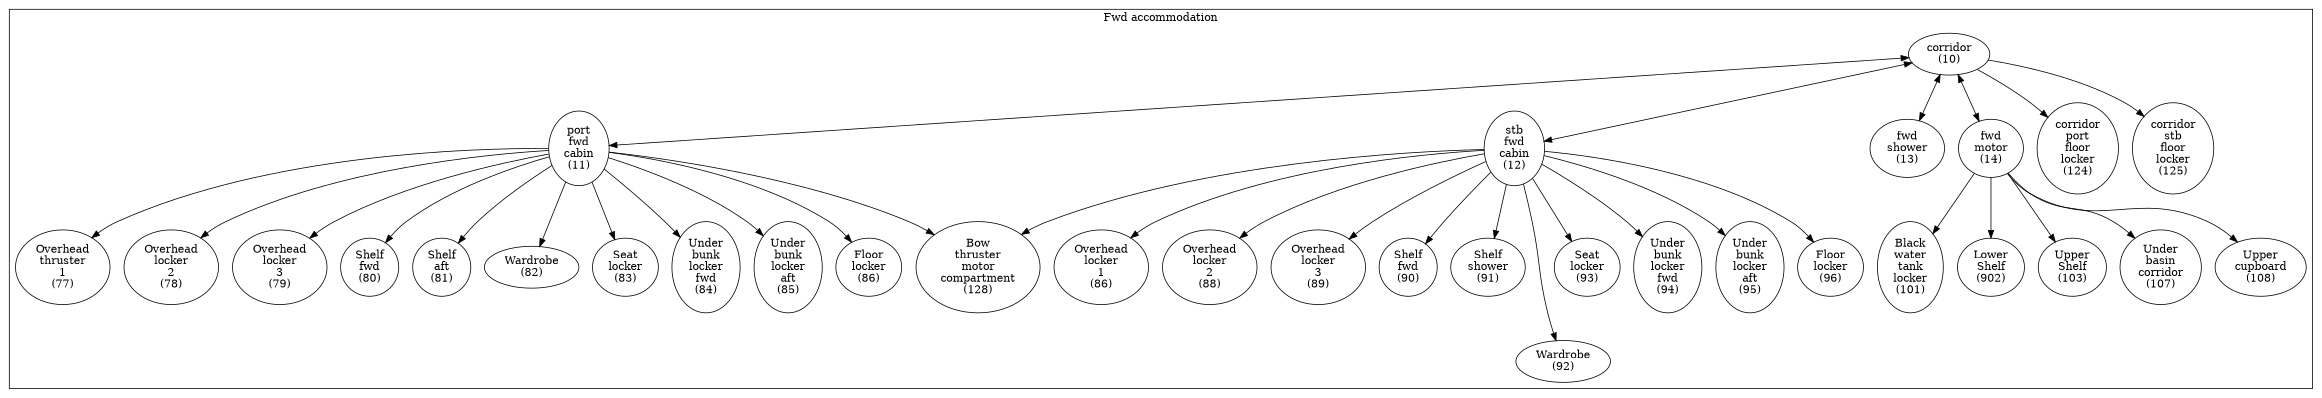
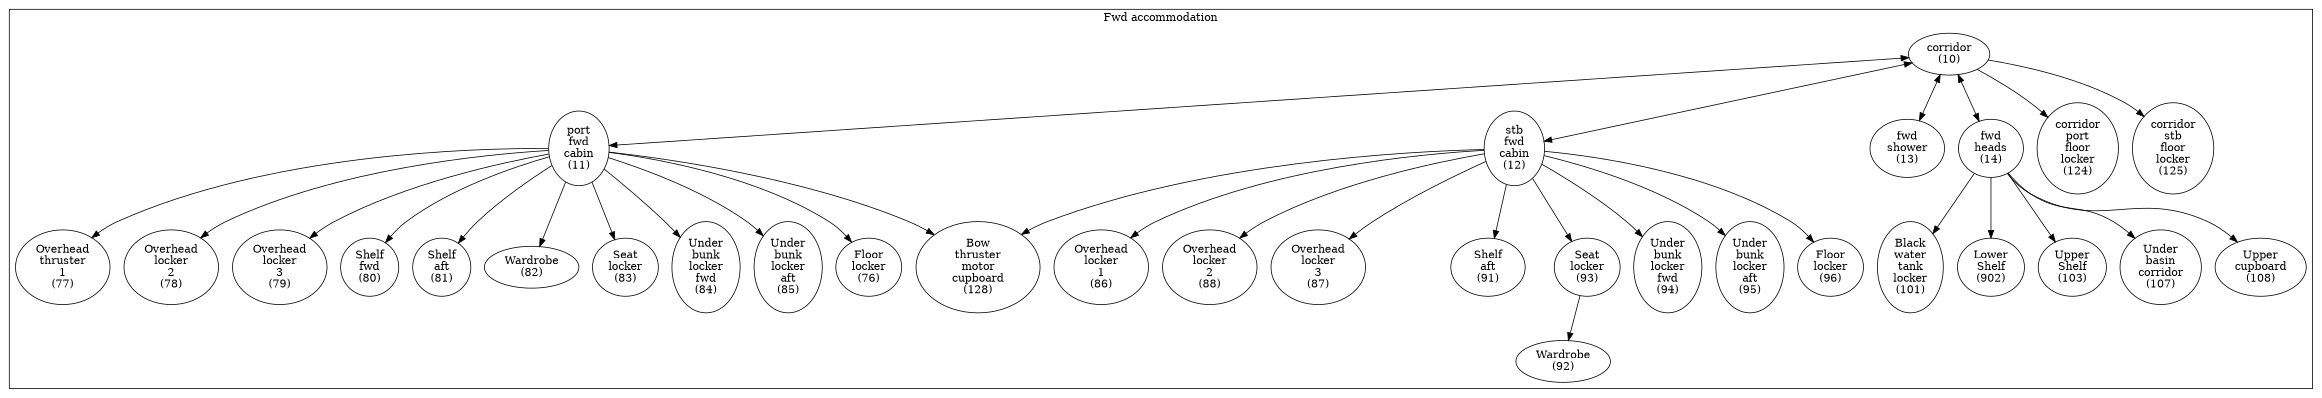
node "fwd motor (14)": label "fwd motor (14)" -> "fwd heads (14)"
edge "stb fwd cabin (12)" -> "Wardrobe (92)": now "Seat locker (93)" -> "Wardrobe (92)"
node "Floor locker (86)": label "Floor locker (86)" -> "Floor locker (76)"
node "Bow thruster motor compartment (128)": label "Bow thruster motor compartment (128)" -> "Bow thruster motor cupboard (128)"
node "Overhead locker 3 (89)": label "Overhead locker 3 (89)" -> "Overhead locker 3 (87)"
node "Shelf fwd (90)": removed
node "Shelf shower (91)": label "Shelf shower (91)" -> "Shelf aft (91)"
